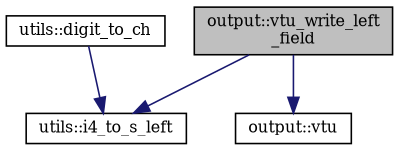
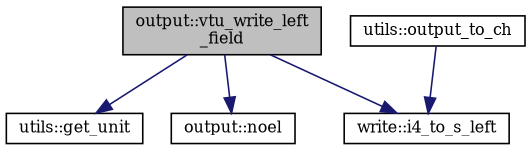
node "utils::digit_to_ch": label "utils::digit_to_ch" -> "utils::output_to_ch"
node "utils::get_unit": added
node "utils::i4_to_s_left": label "utils::i4_to_s_left" -> "write::i4_to_s_left"
node "output::vtu": label "output::vtu" -> "output::noel"
